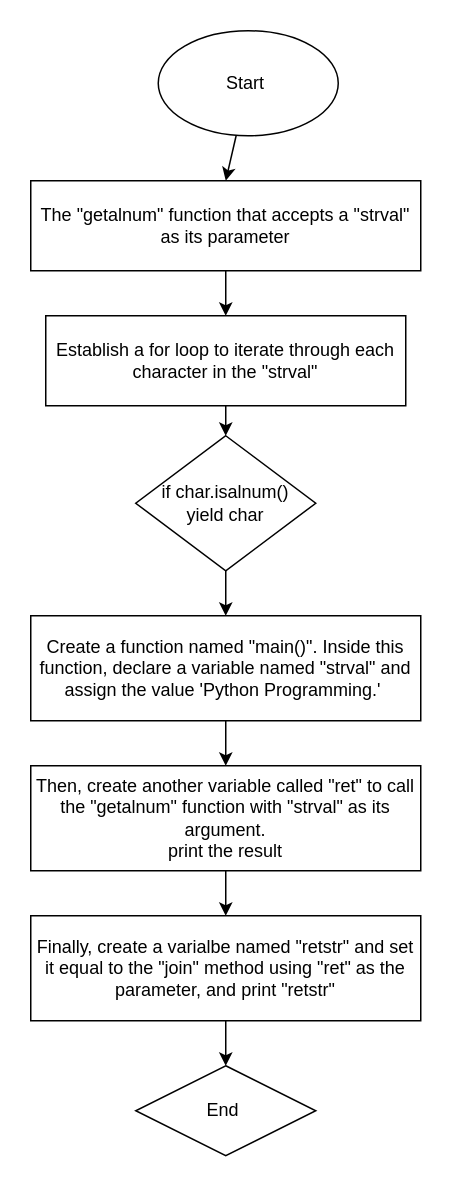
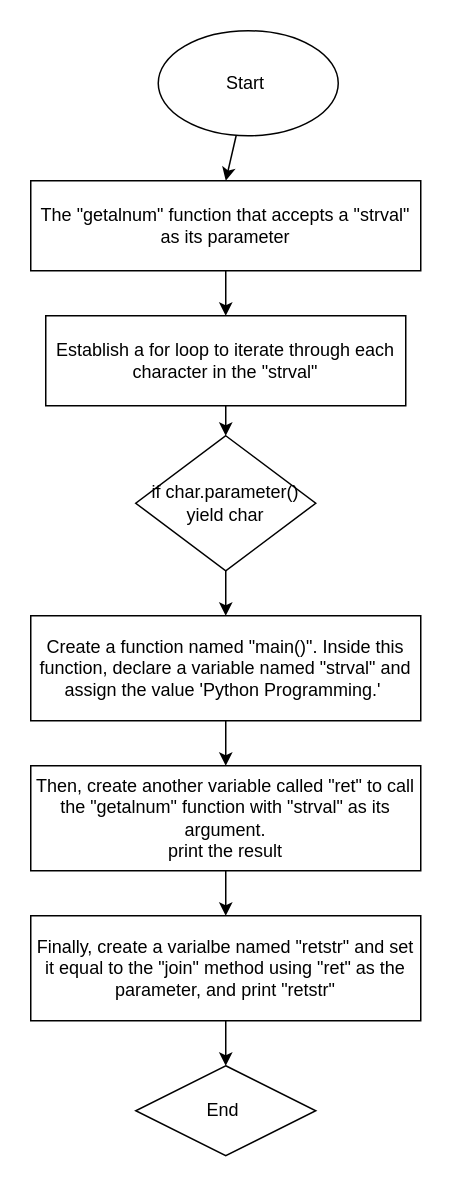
node "if char.isalnum() yield char": label "if char.isalnum() yield char" -> "if char.parameter() yield char"
